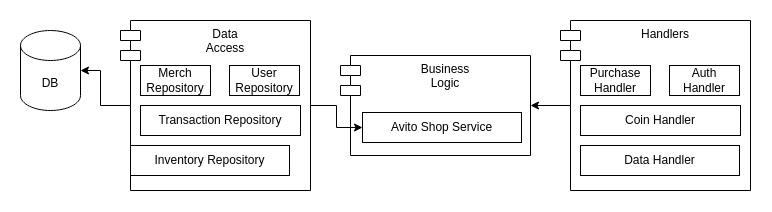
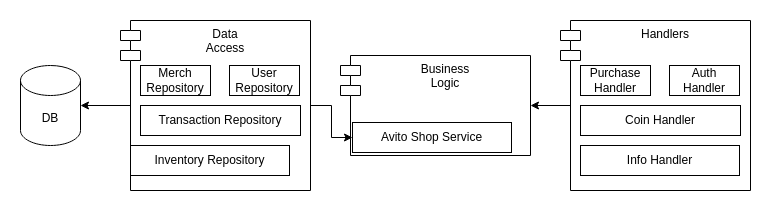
node "DB": moved (51, 71) -> (51, 106)
node "Avito Shop Service": moved (442, 128) -> (432, 138)
node "Data Handler": label "Data Handler" -> "Info Handler"
